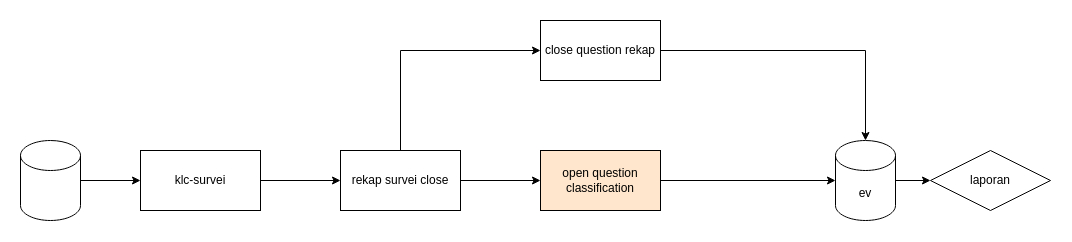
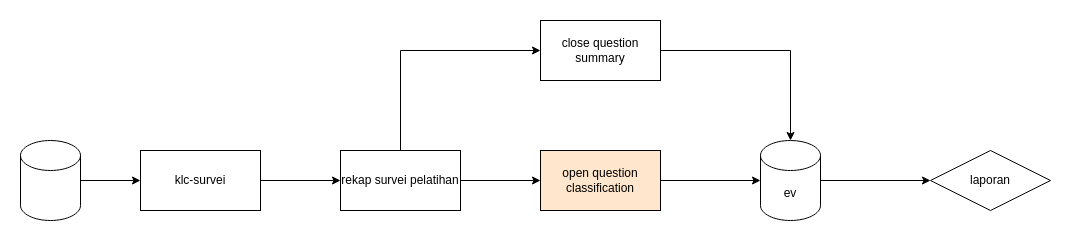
node "close question rekap": label "close question rekap" -> "close question summary"
node "rekap survei close": label "rekap survei close" -> "rekap survei pelatihan"
node "ev": moved (866, 181) -> (791, 181)
